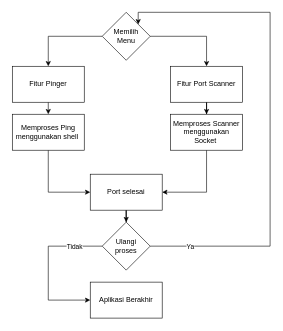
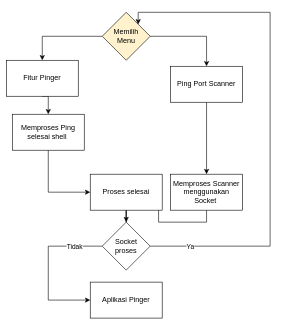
node "Memilih Menu": fillcolor #ffffff -> #fff2cc
node "Fitur Pinger": moved (48, 84) -> (42, 78)
node "Fitur Port Scanner": label "Fitur Port Scanner" -> "Ping Port Scanner"
node "Memproses Ping menggunakan shell": label "Memproses Ping menggunakan shell" -> "Memproses Ping selesai shell"
node "Memproses Scanner menggunakan Socket": moved (207, 132) -> (207, 192)
node "Port selesai": label "Port selesai" -> "Proses selesai"
node "Ulangi proses": label "Ulangi proses" -> "Socket proses"
node "Aplikasi Berakhir": label "Aplikasi Berakhir" -> "Aplikasi Pinger"
